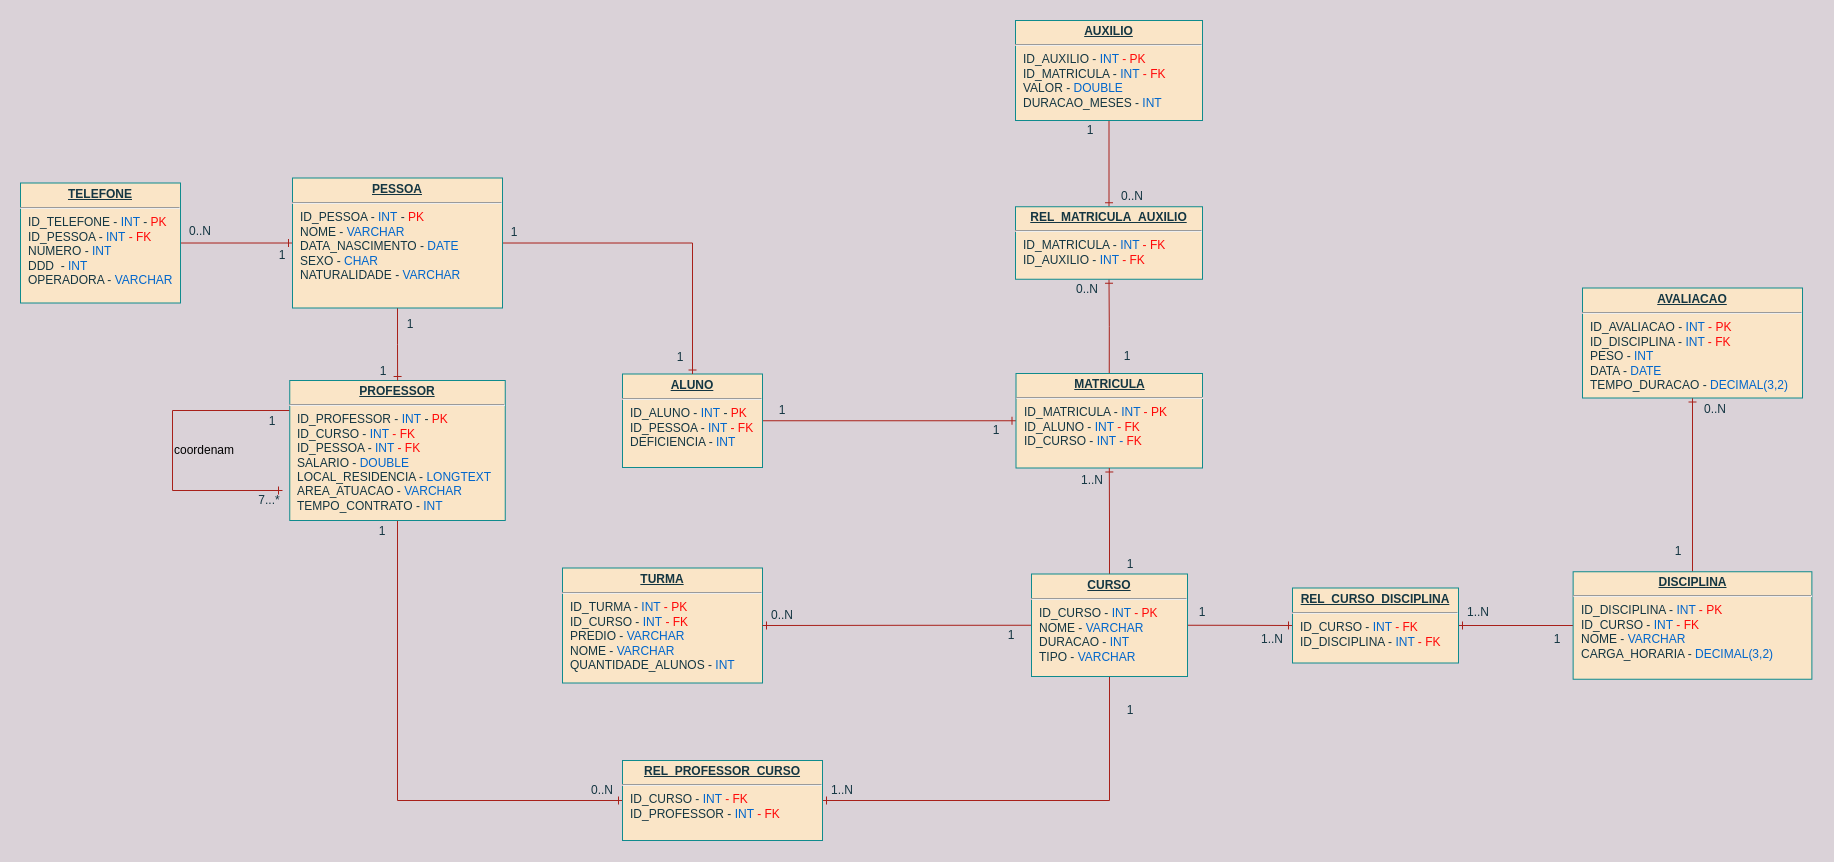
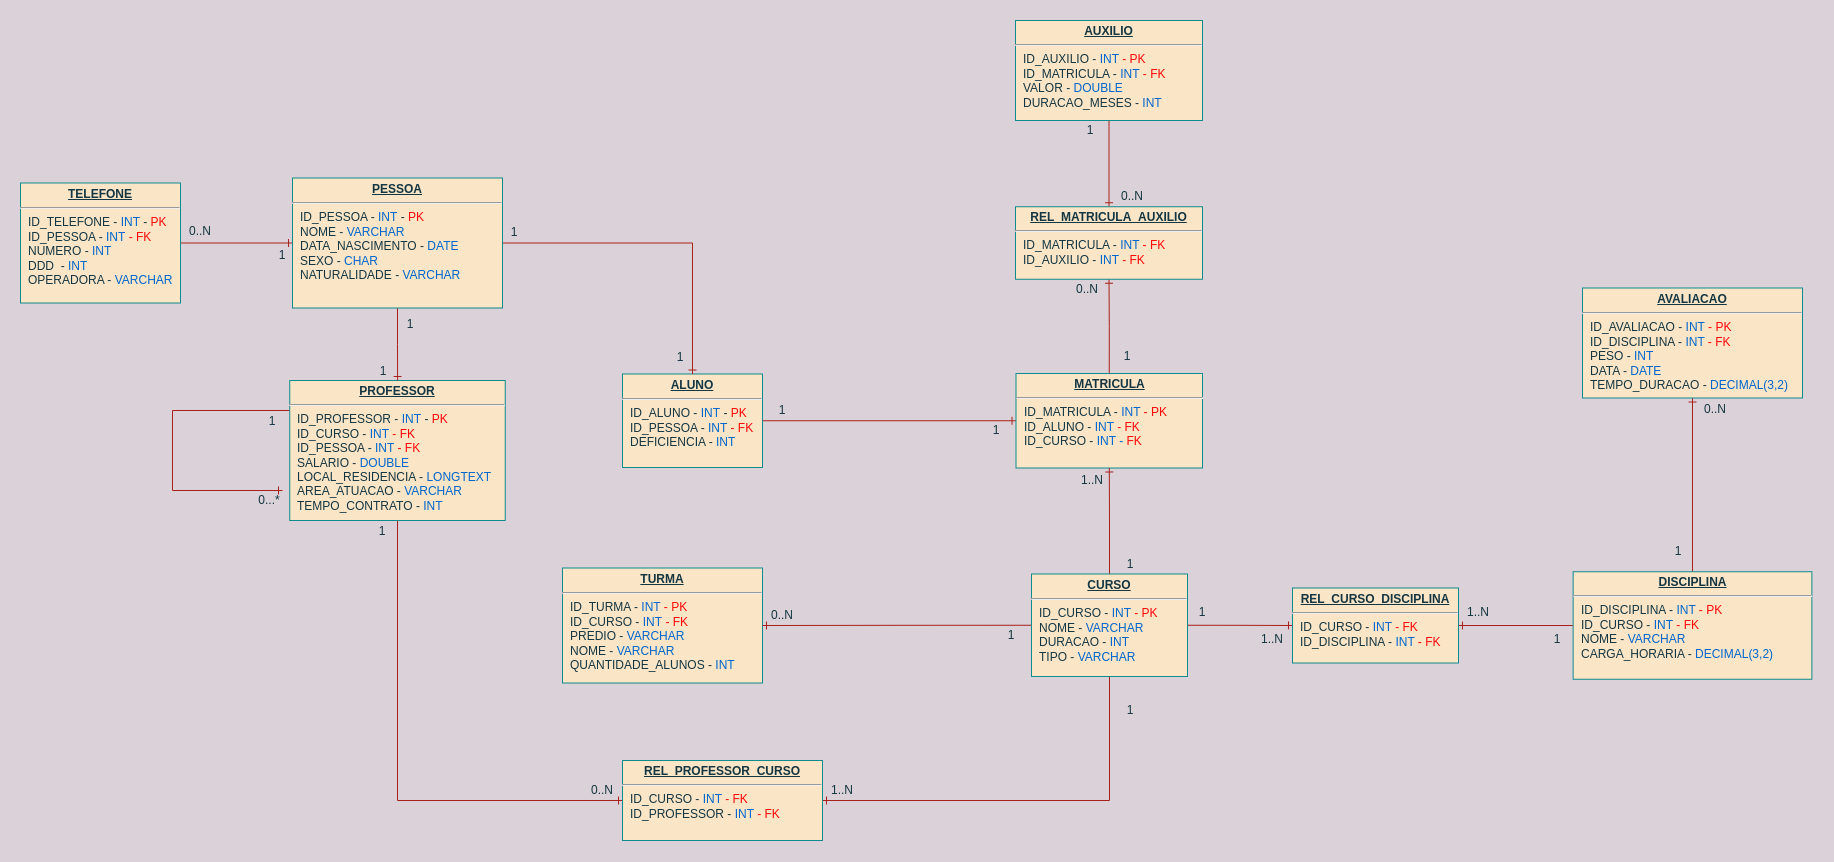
node "coordenam": removed
node "7...*": label "7...*" -> "0...*"
